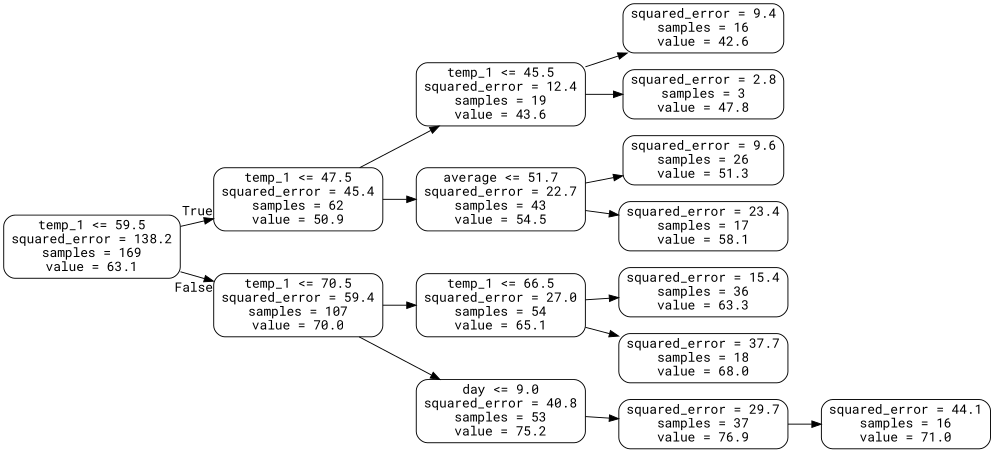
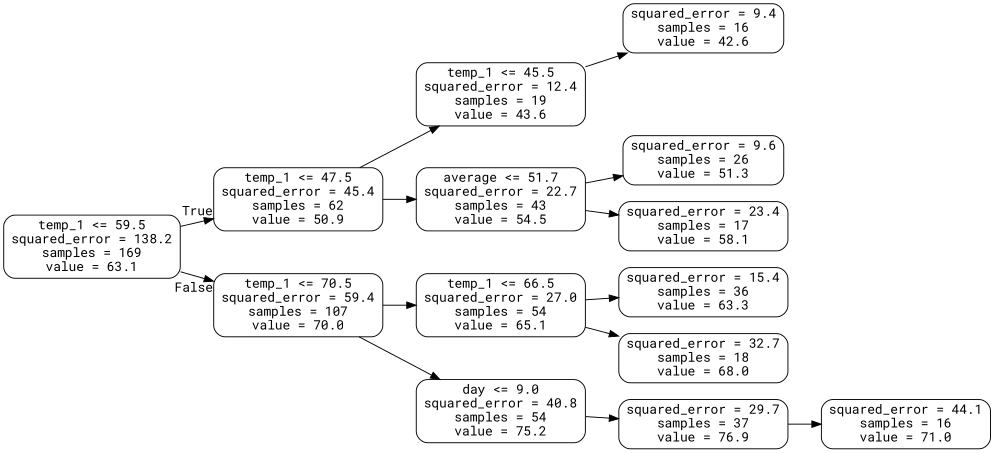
node "squared_error = 2.8 samples = 3 value = 47.8": removed
node "squared_error = 37.7 samples = 18 value = 68.0": label "squared_error = 37.7 samples = 18 value = 68.0" -> "squared_error = 32.7 samples = 18 value = 68.0"
node "day <= 9.0 squared_error = 40.8 samples = 53 value = 75.2": label "day <= 9.0 squared_error = 40.8 samples = 53 value = 75.2" -> "day <= 9.0 squared_error = 40.8 samples = 54 value = 75.2"
